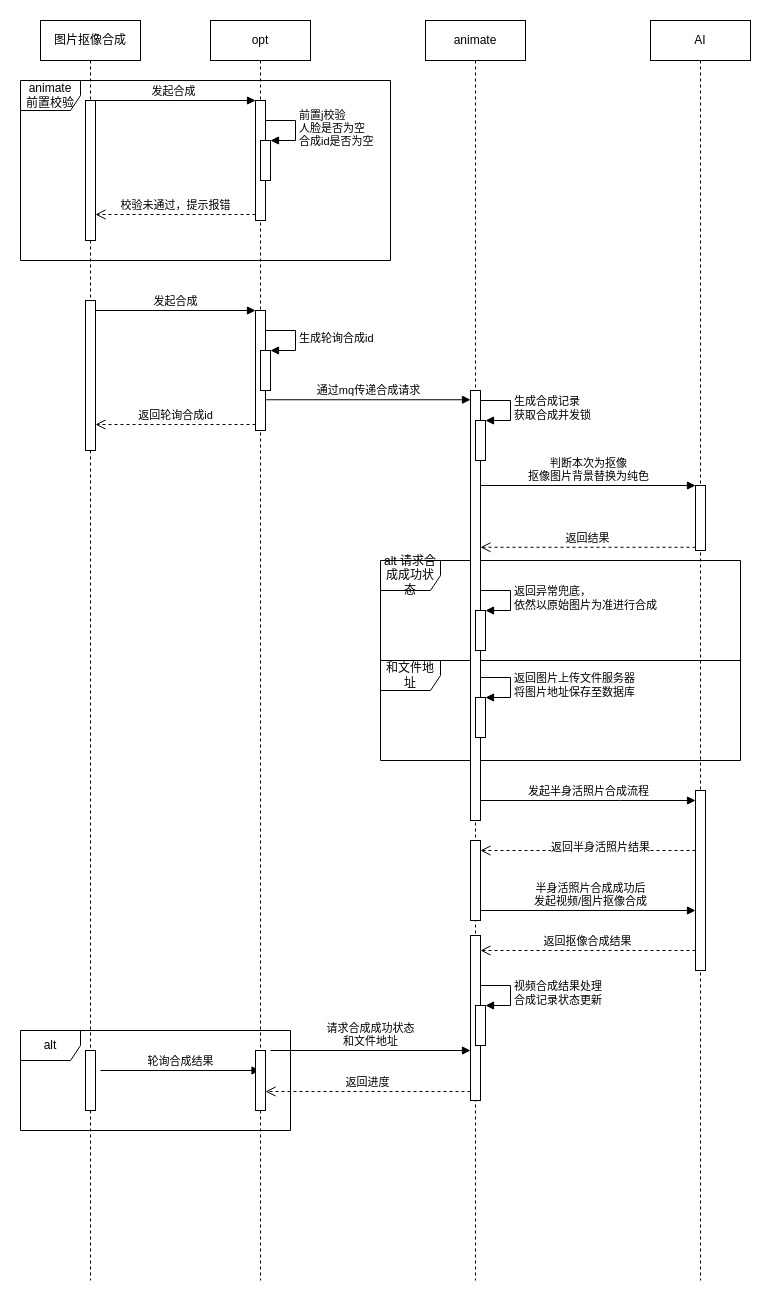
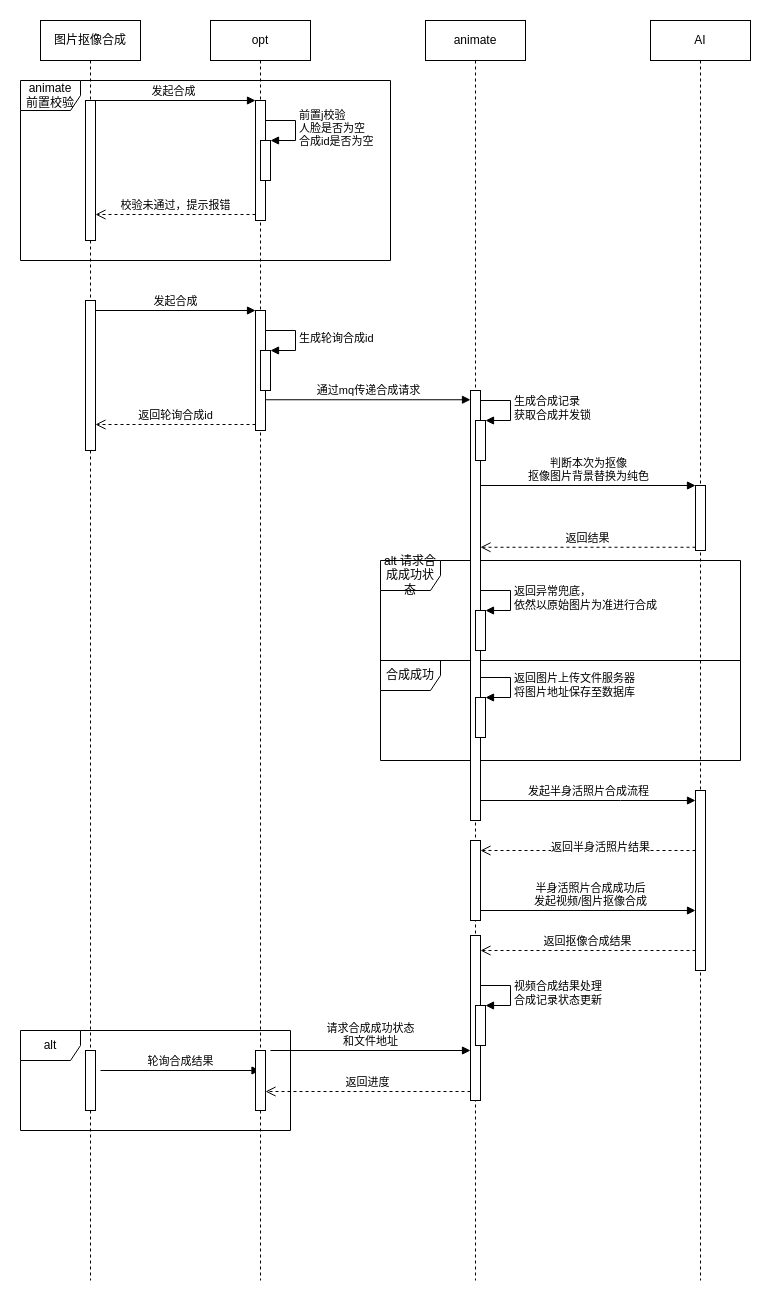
node "和文件地址": label "和文件地址" -> "合成成功"
